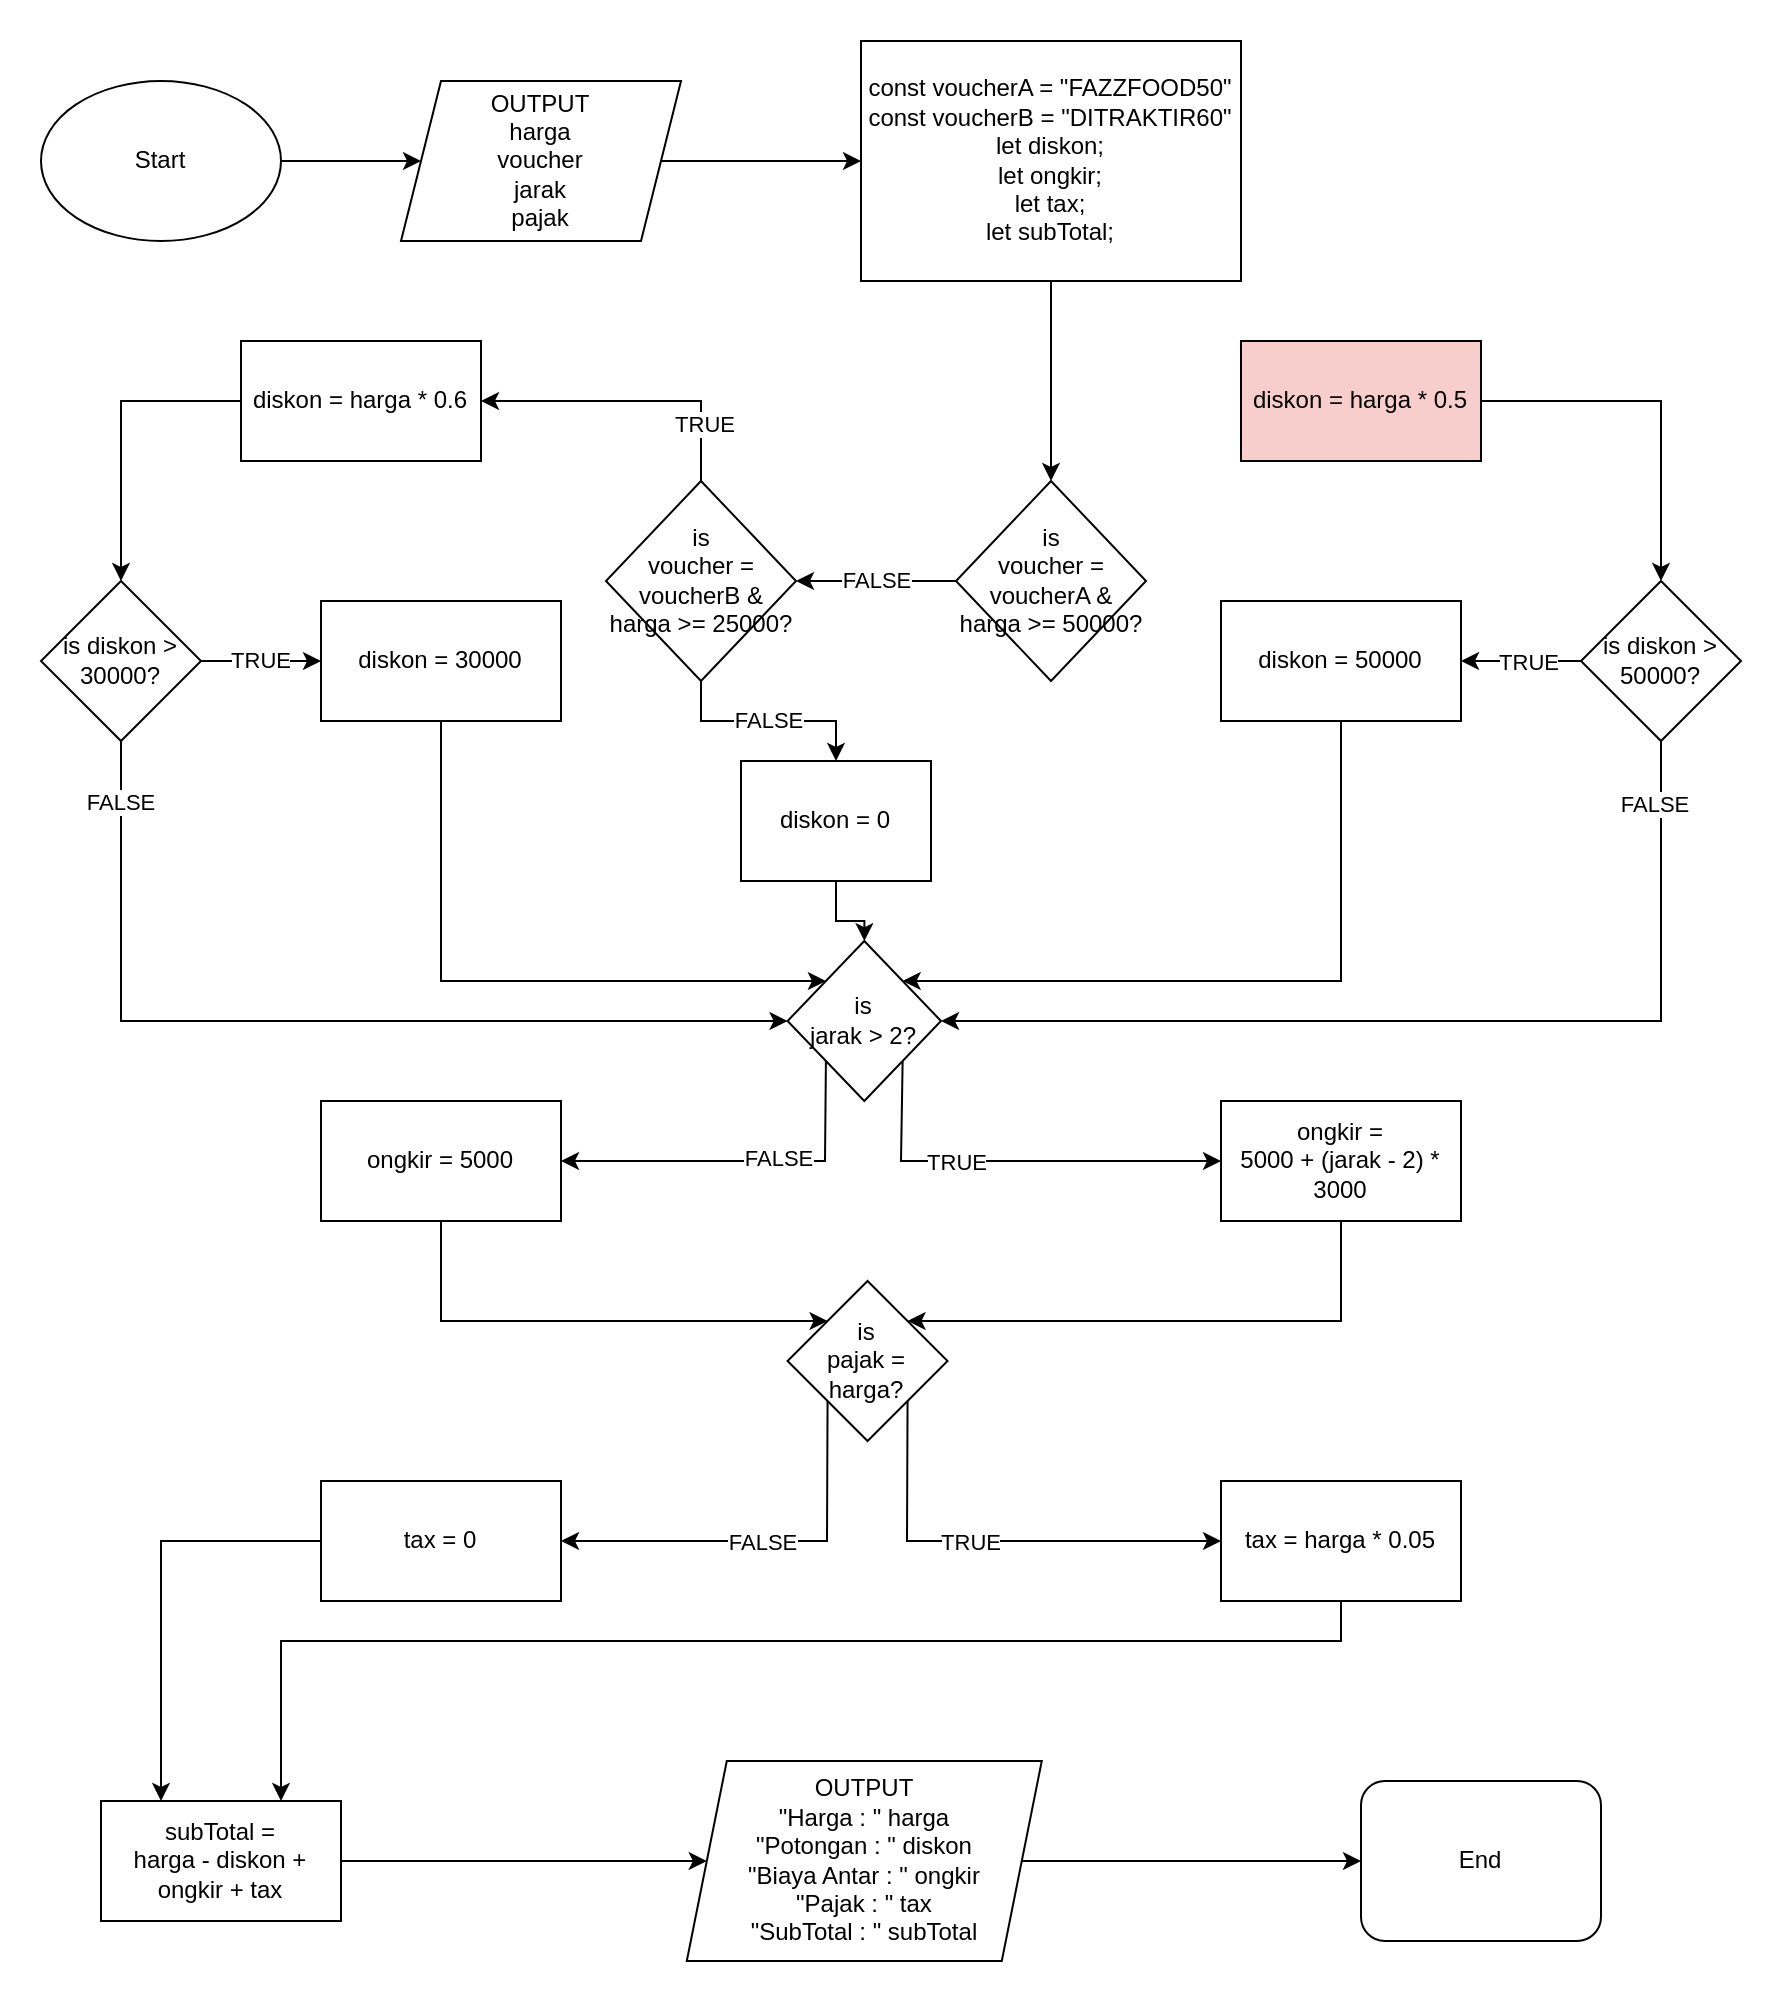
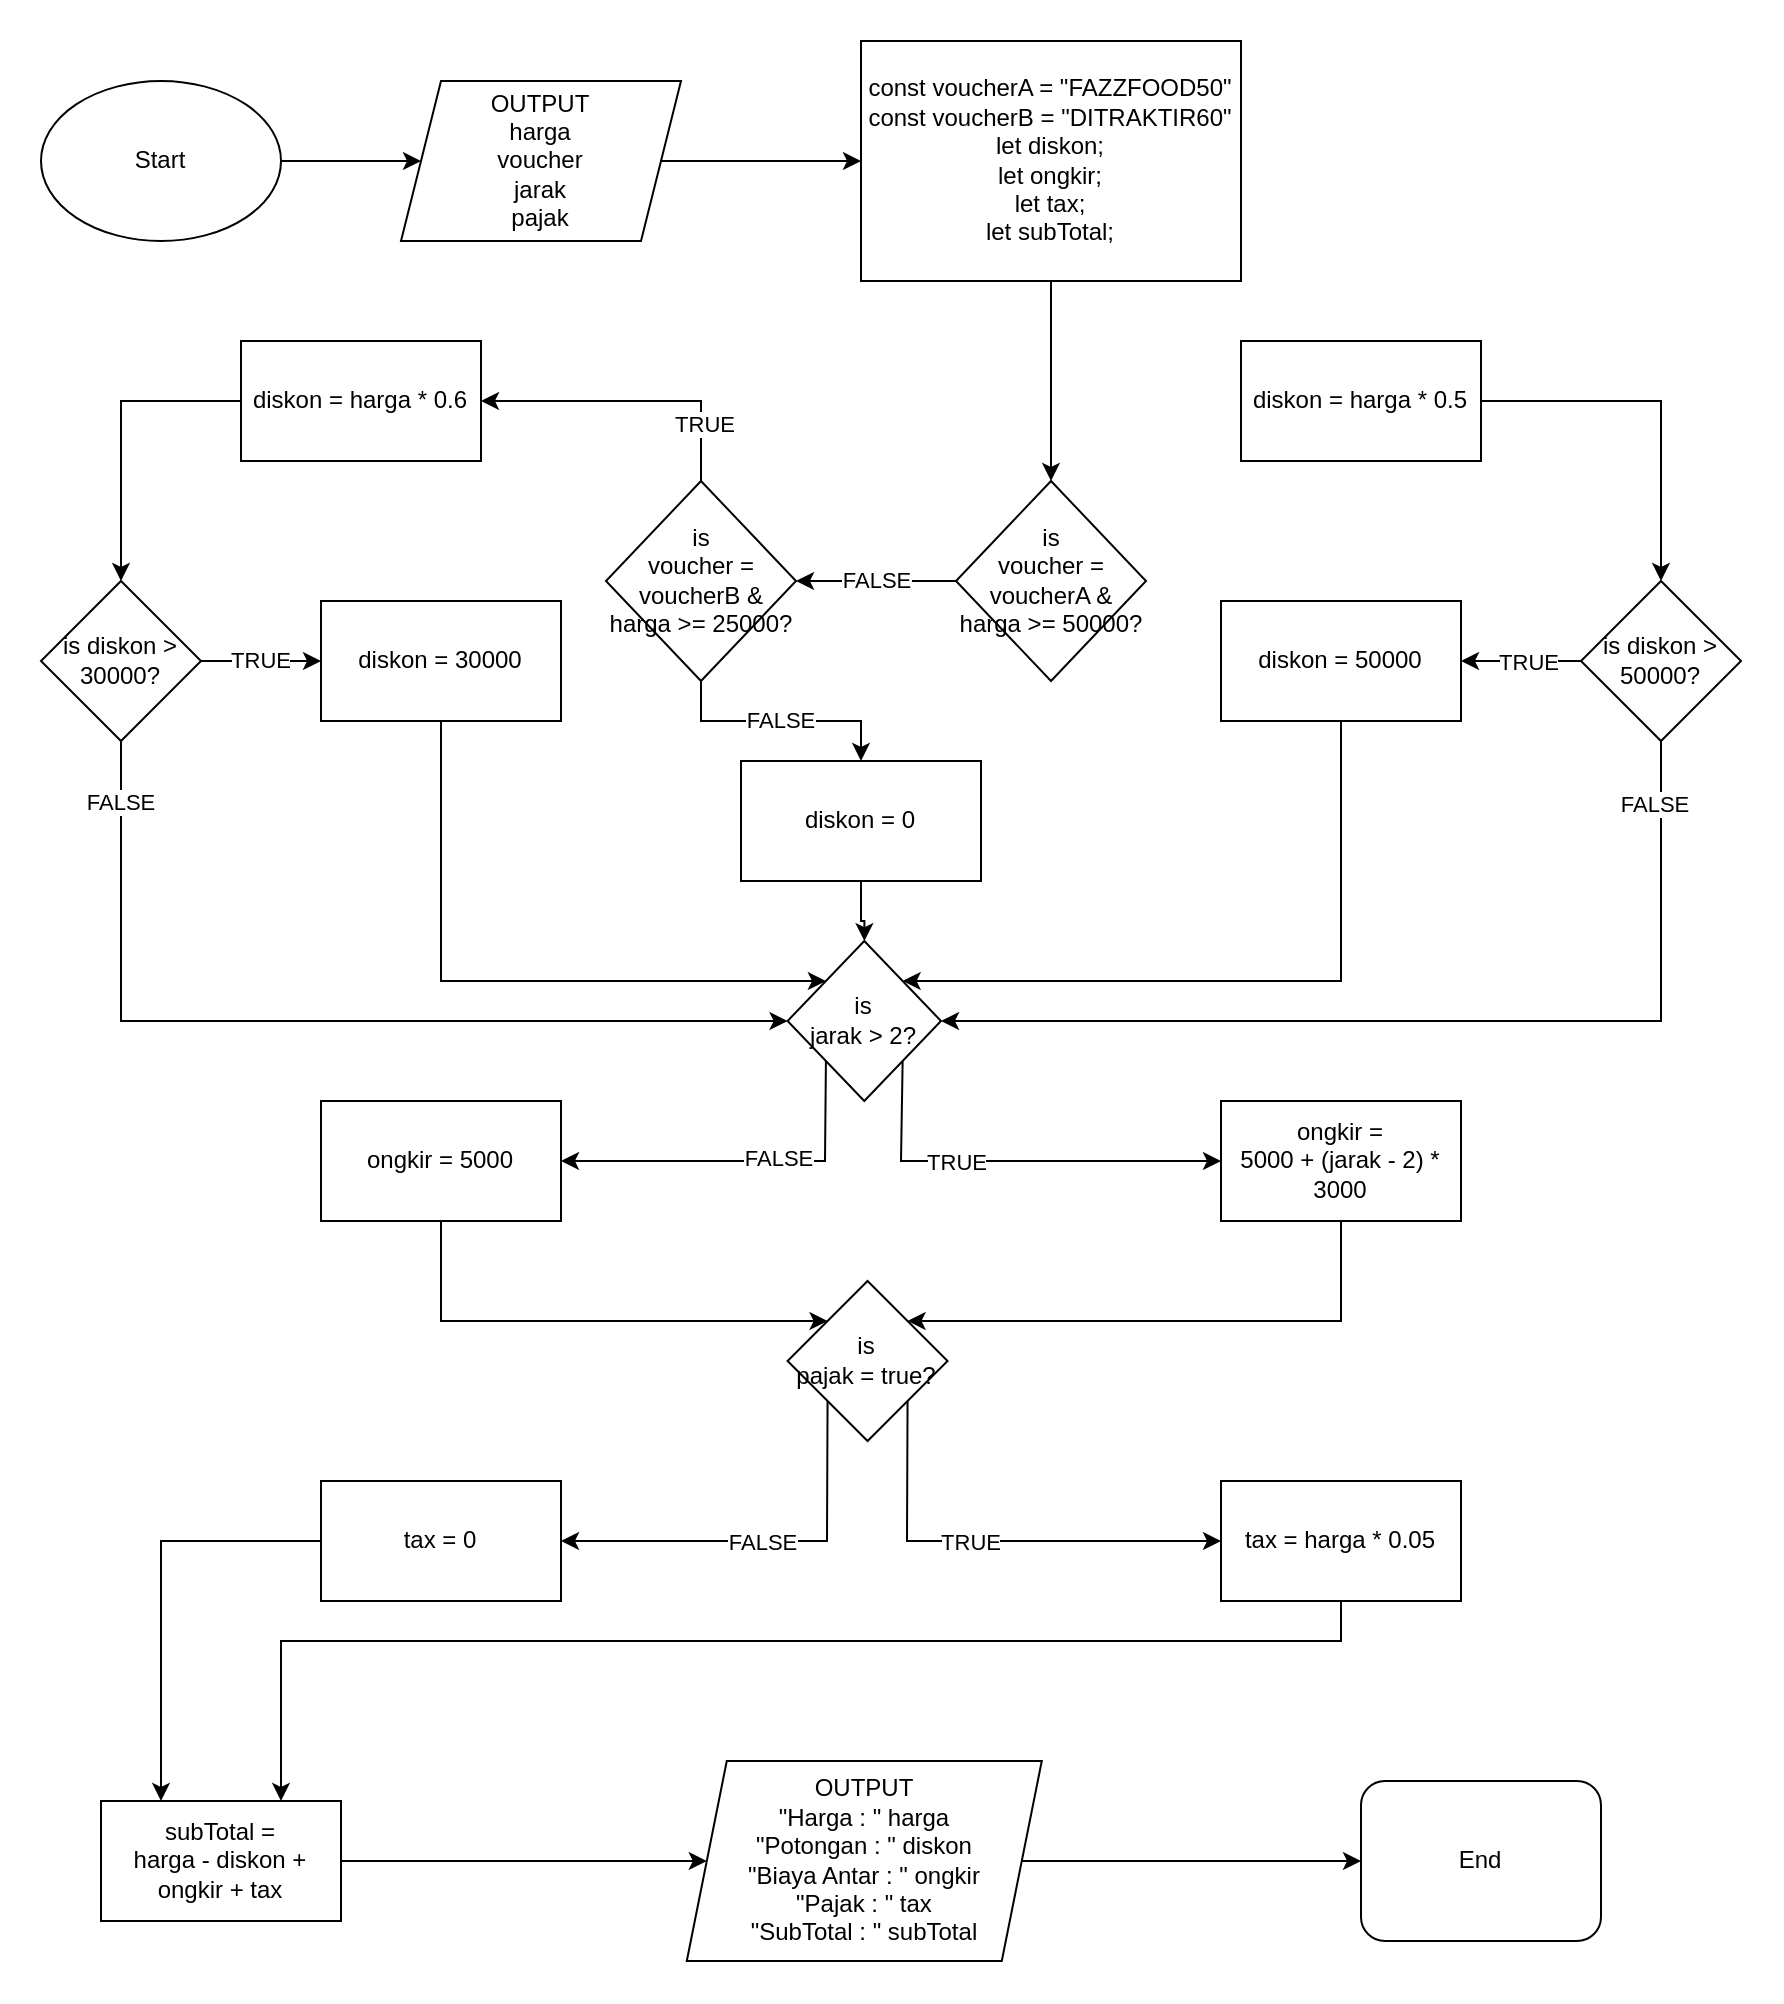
node "diskon = harga * 0.5": fillcolor #f8cecc -> #ffffff
node "diskon = 0": size 190x120 -> 240x120
node "is pajak = harga?": label "is pajak = harga?" -> "is pajak = true?"
